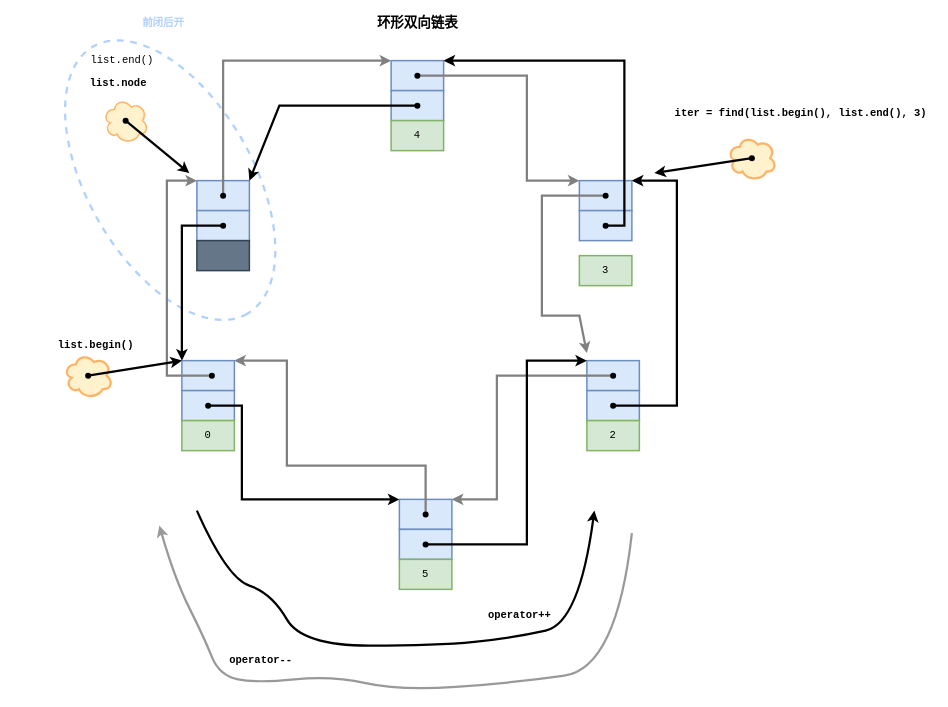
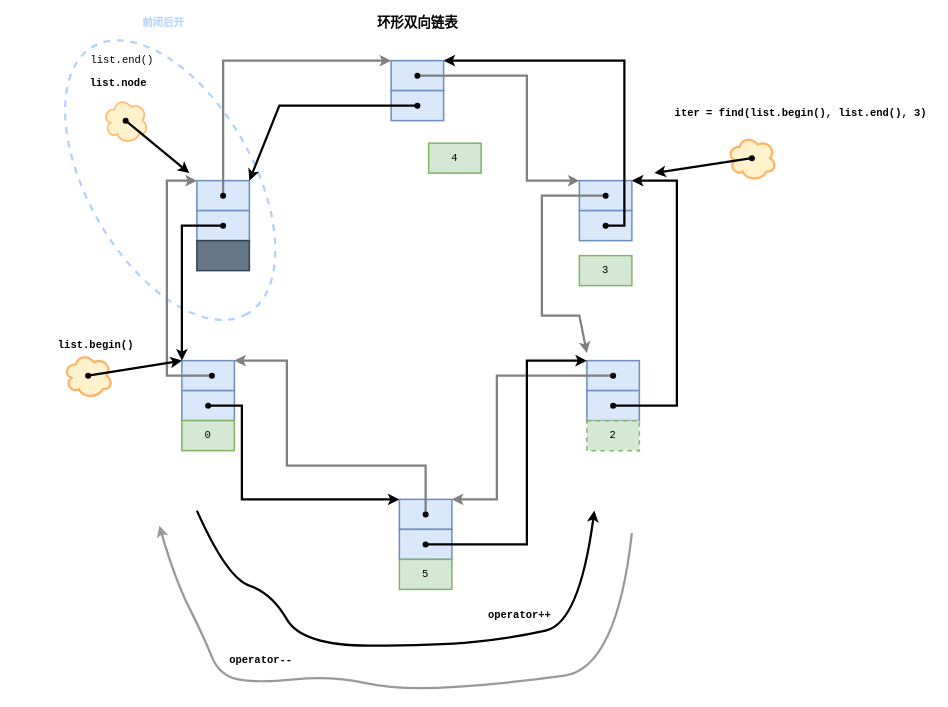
node "4": moved (417, 135) -> (455, 158)
node "2": style solid -> dashed
